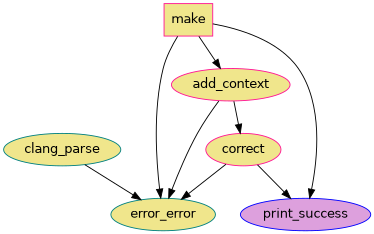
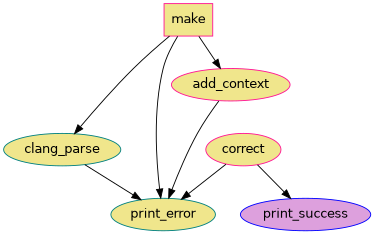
edge "make" -> "print_success": now "make" -> "clang_parse"
edge "add_context" -> "correct": removed
node "error_error": label "error_error" -> "print_error"
